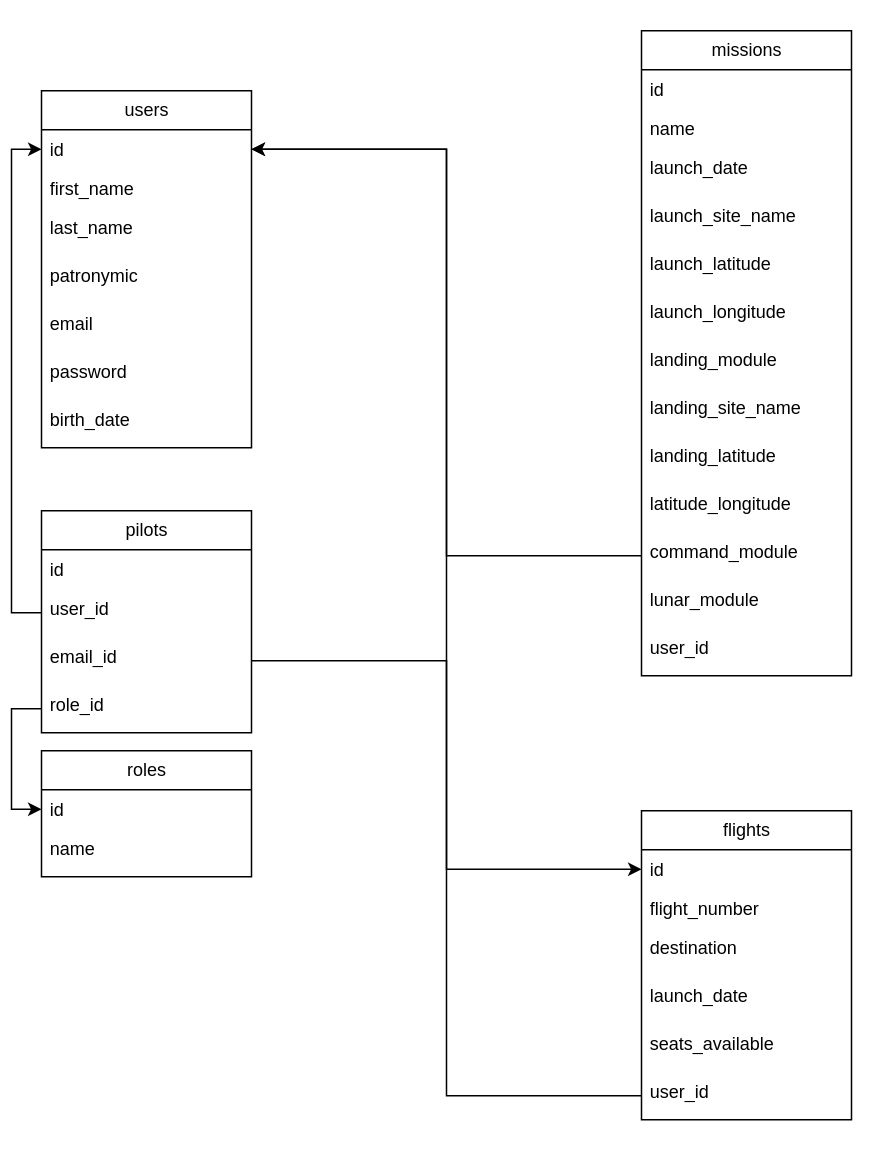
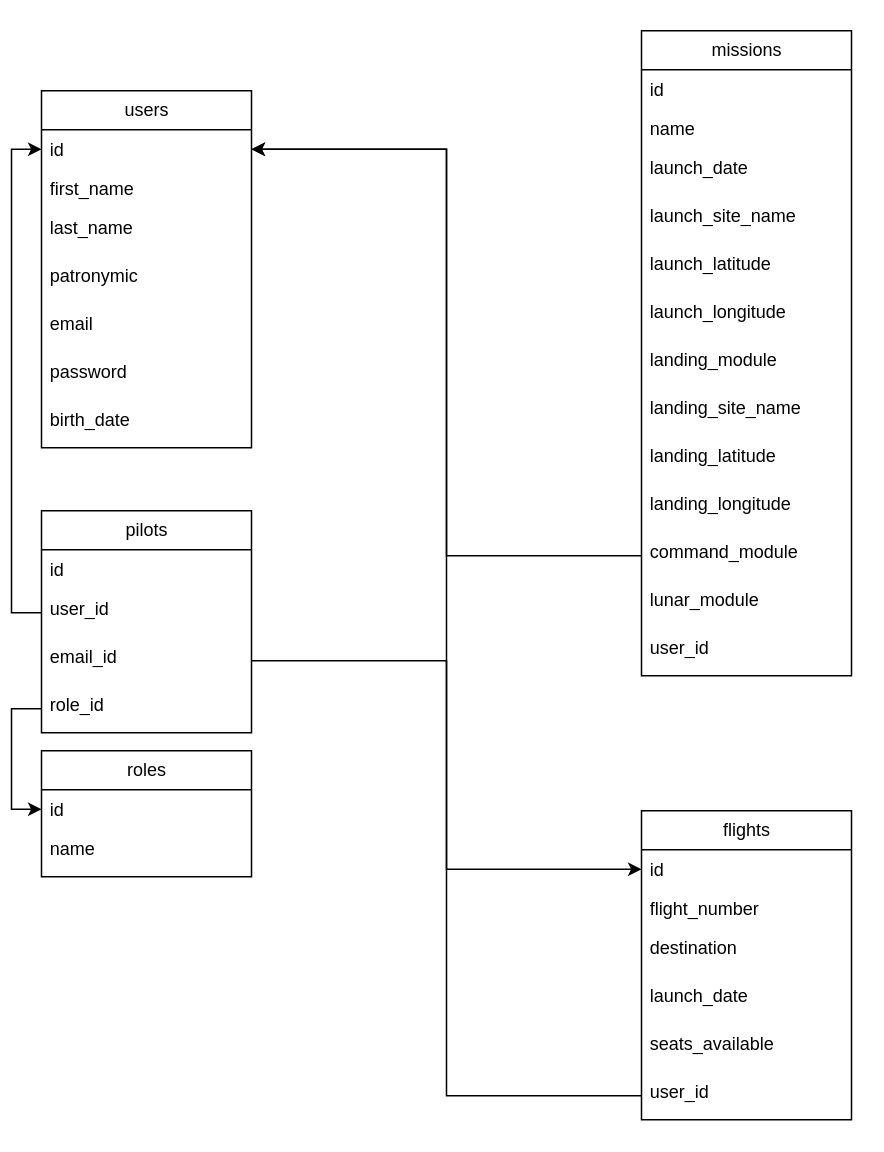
node "latitude_longitude": label "latitude_longitude" -> "landing_longitude"
